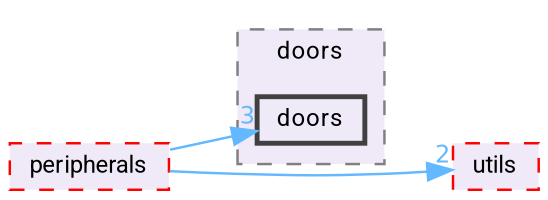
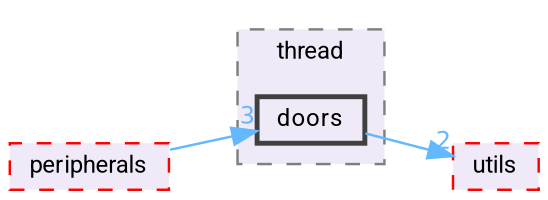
cluster "doors": label "doors" -> "thread"
edge "peripherals" -> "utils": now "doors" -> "utils"
